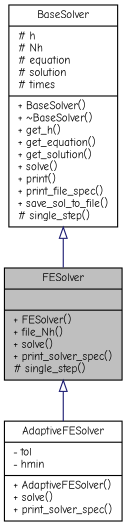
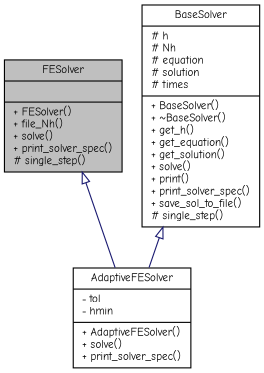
node "BaseSolver": text "+ print_file_spec()" -> "+ print_solver_spec()"
edge "FESolver" -> "BaseSolver": now "AdaptiveFESolver" -> "BaseSolver"
